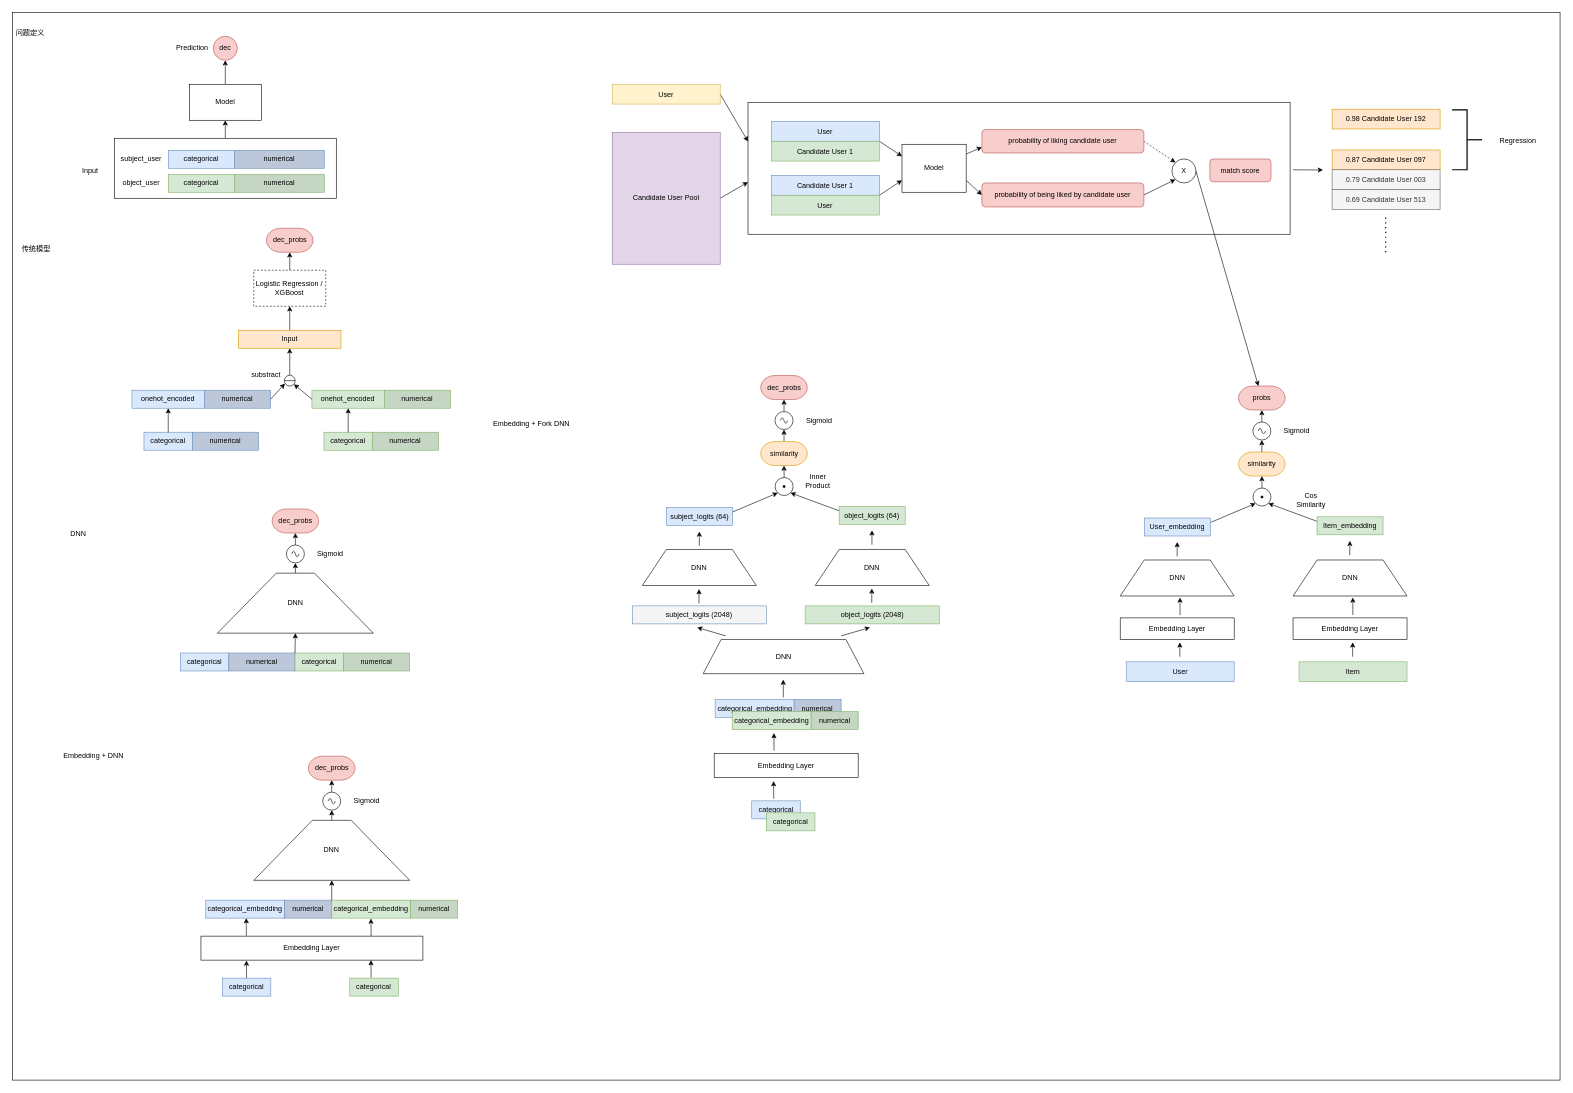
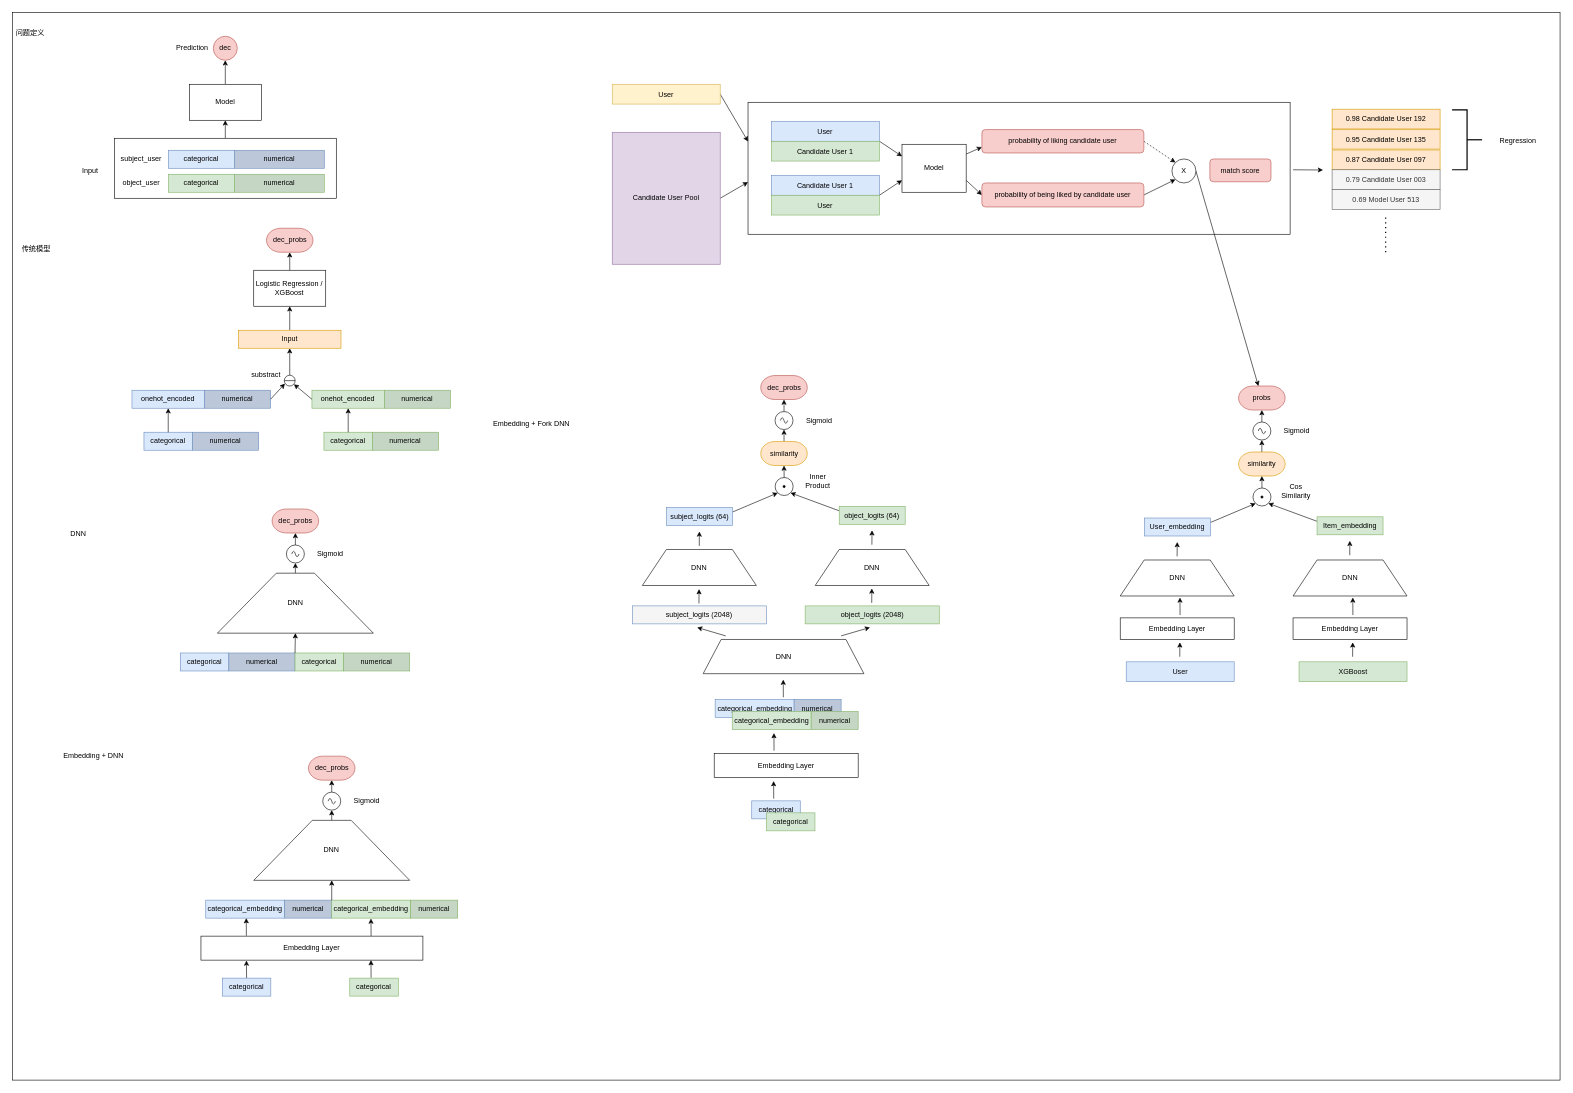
node "0.95 Candidate User 135": added
node "0.69 Candidate User 513": label "0.69 Candidate User 513" -> "0.69 Model User 513"
node "Logistic Regression / XGBoost": style dashed -> solid
node "Cos Similarity": moved (1311, 500) -> (1296, 491)
node "Item": label "Item" -> "XGBoost"
